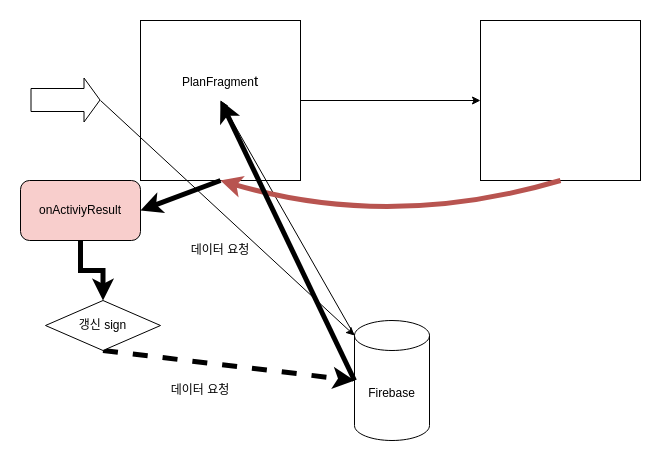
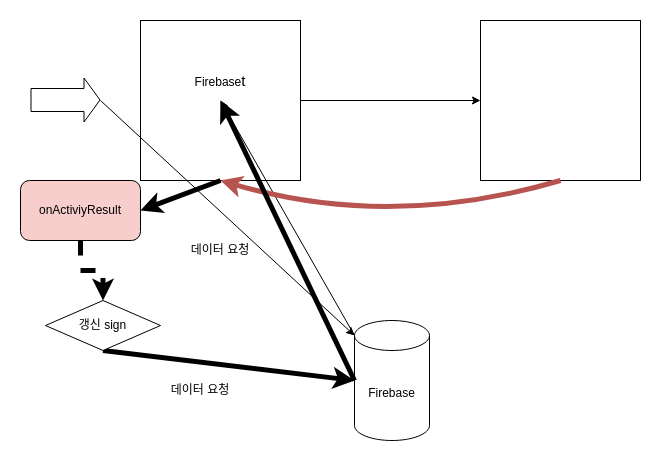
node "PlanFragment": label "PlanFragment" -> "Firebaset"
edge "onActiviyResult" -> "갱신 sign": style solid -> dashed
edge "갱신 sign" -> "Firebase": style dashed -> solid
